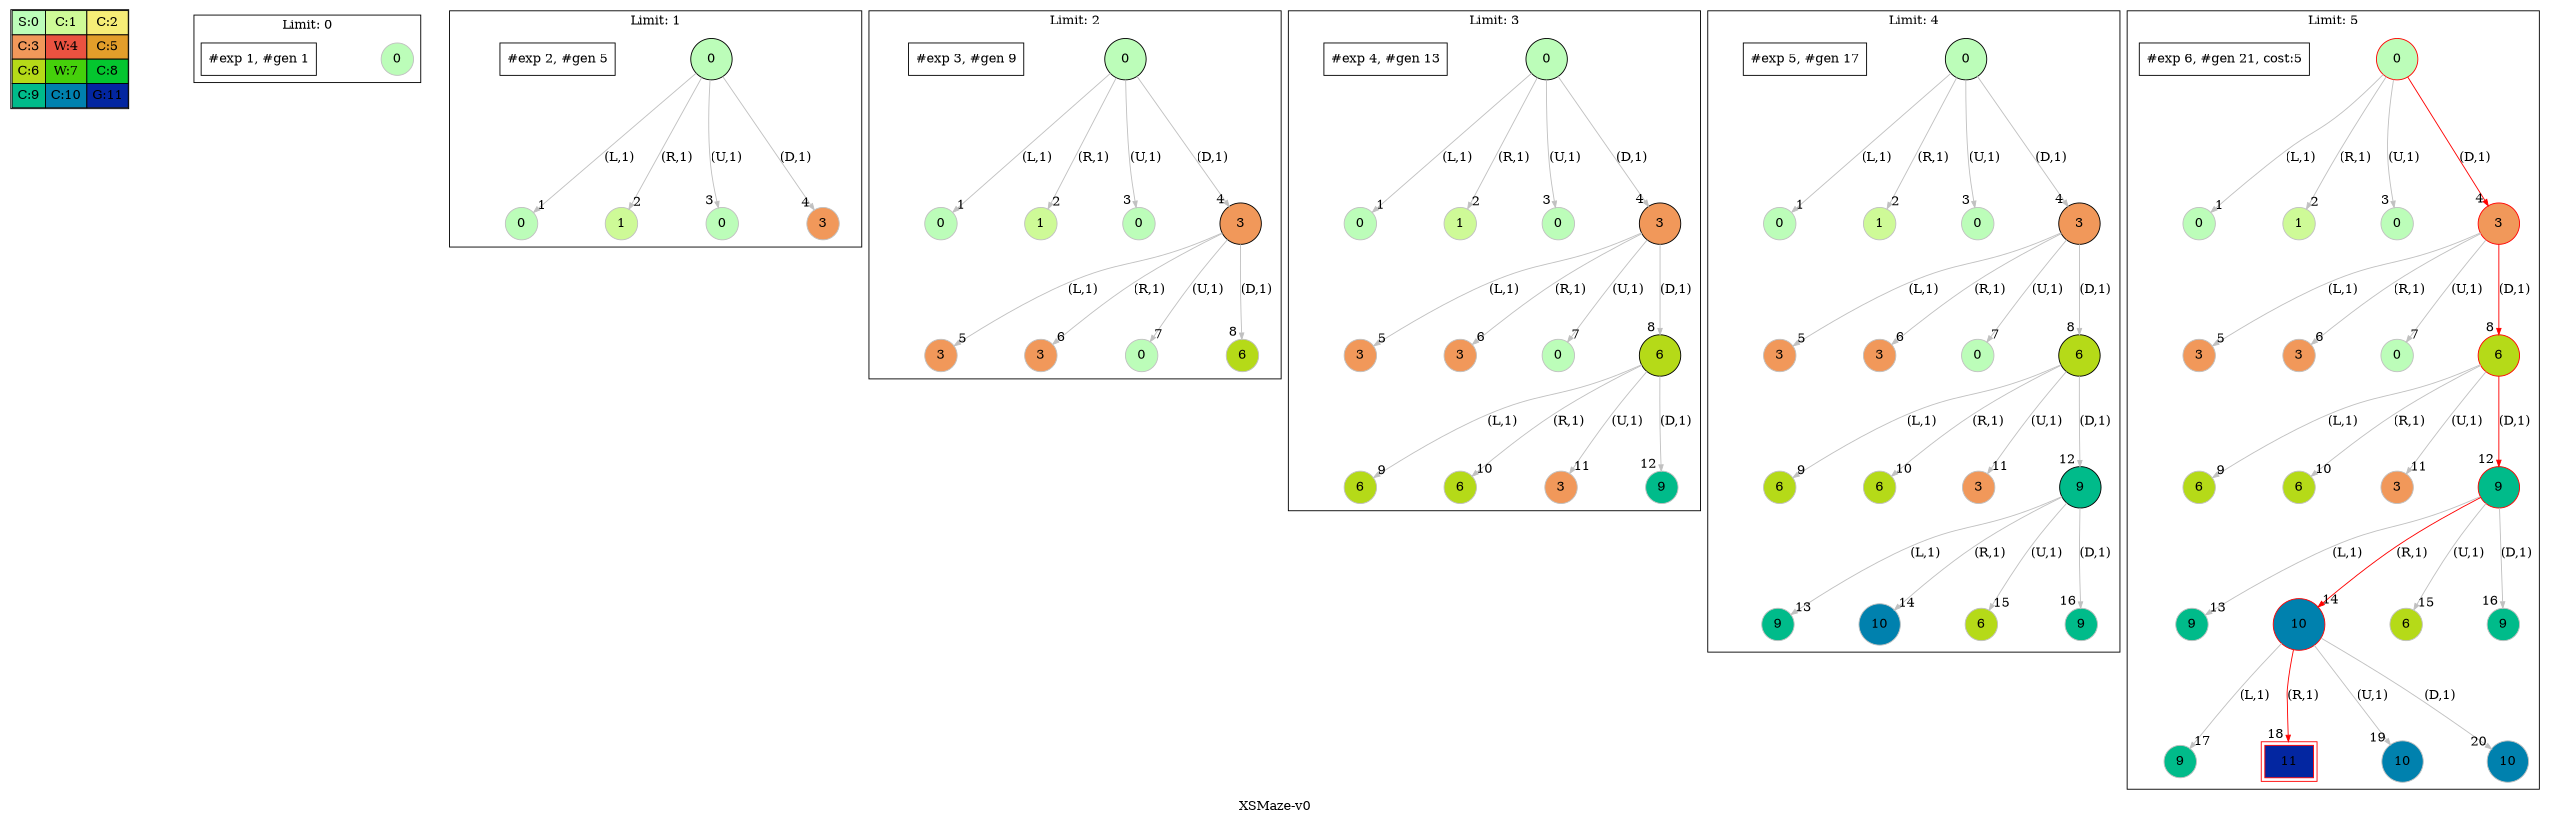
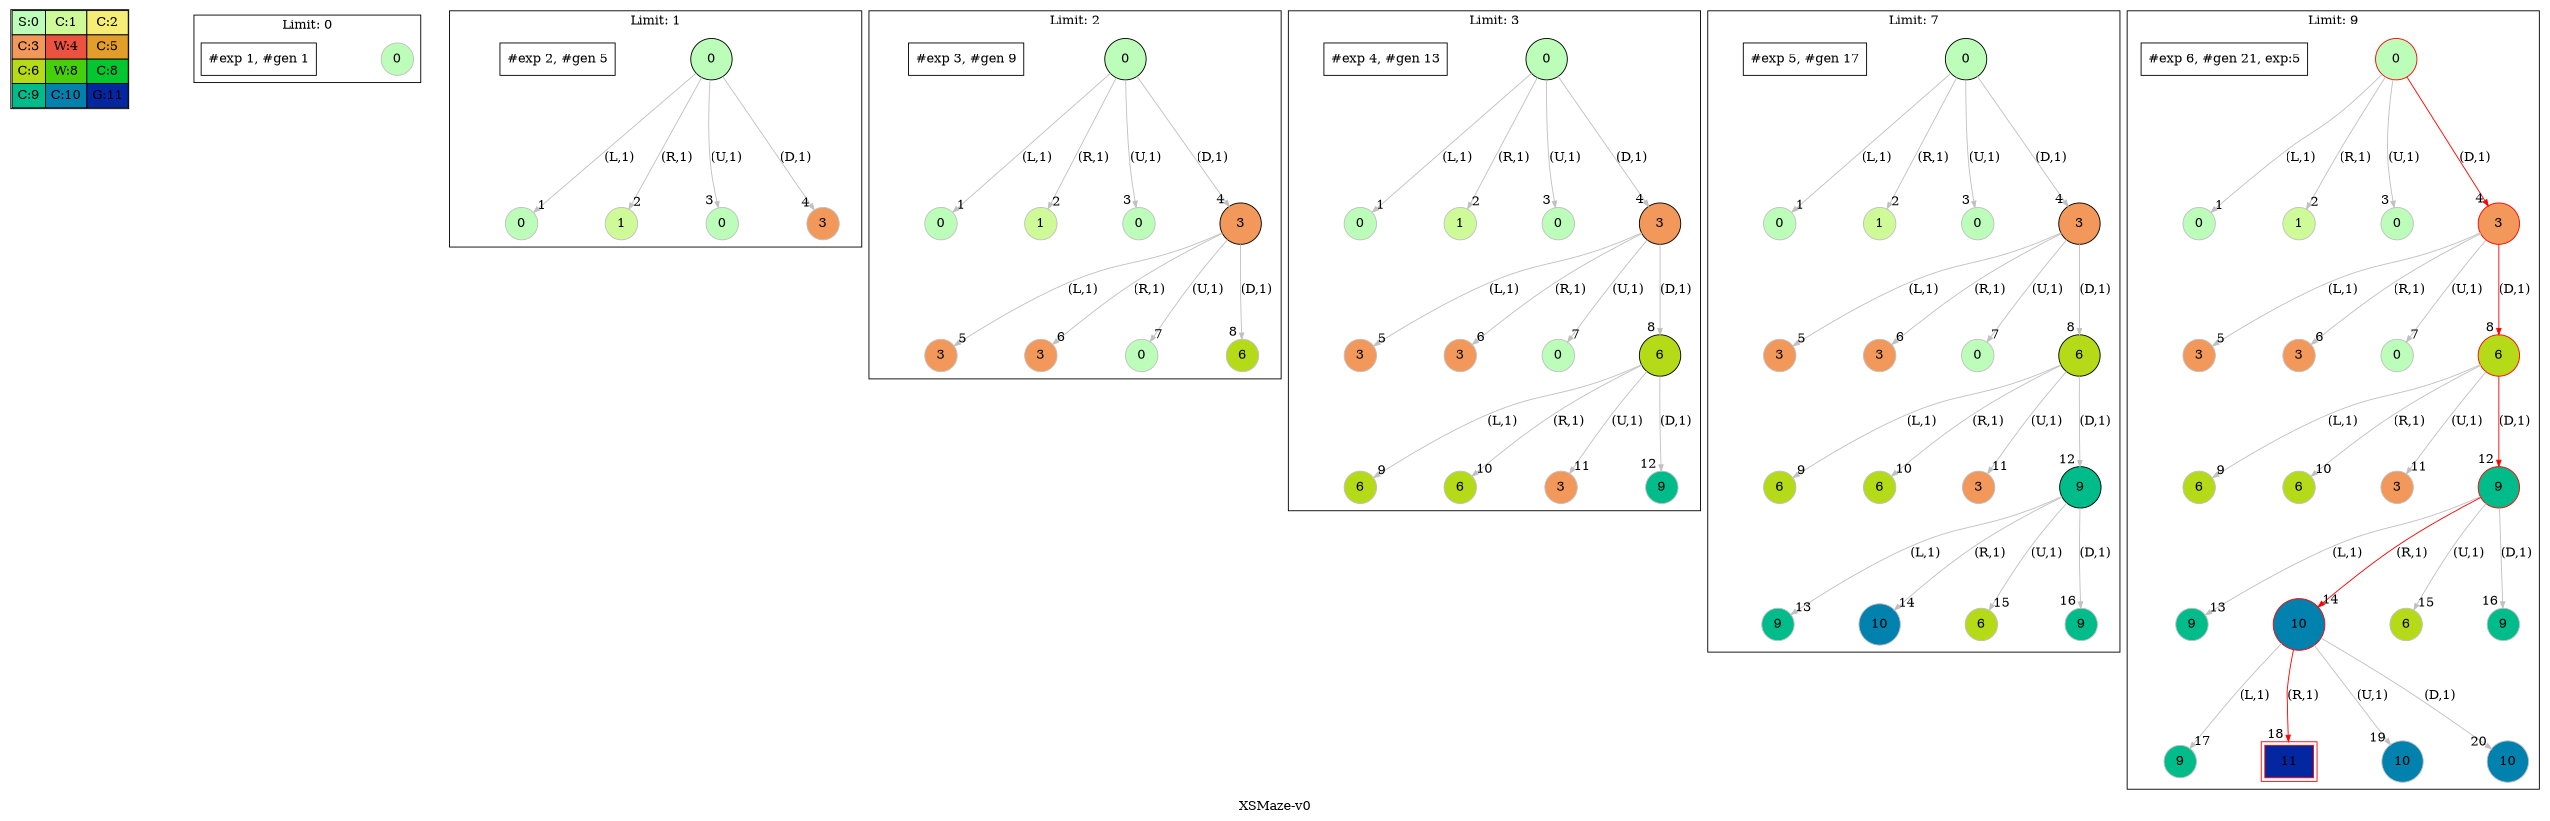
cluster "Limit: 4": label "Limit: 4" -> "Limit: 7"
cluster "Limit: 5": label "Limit: 5" -> "Limit: 9"
node "#exp 6, #gen 21, cost:5": label "#exp 6, #gen 21, cost:5" -> "#exp 6, #gen 21, exp:5"
node "S:0": text "W:7" -> "W:8"
